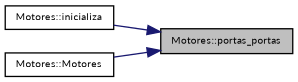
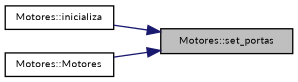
node "Motores::portas_portas": label "Motores::portas_portas" -> "Motores::set_portas"
